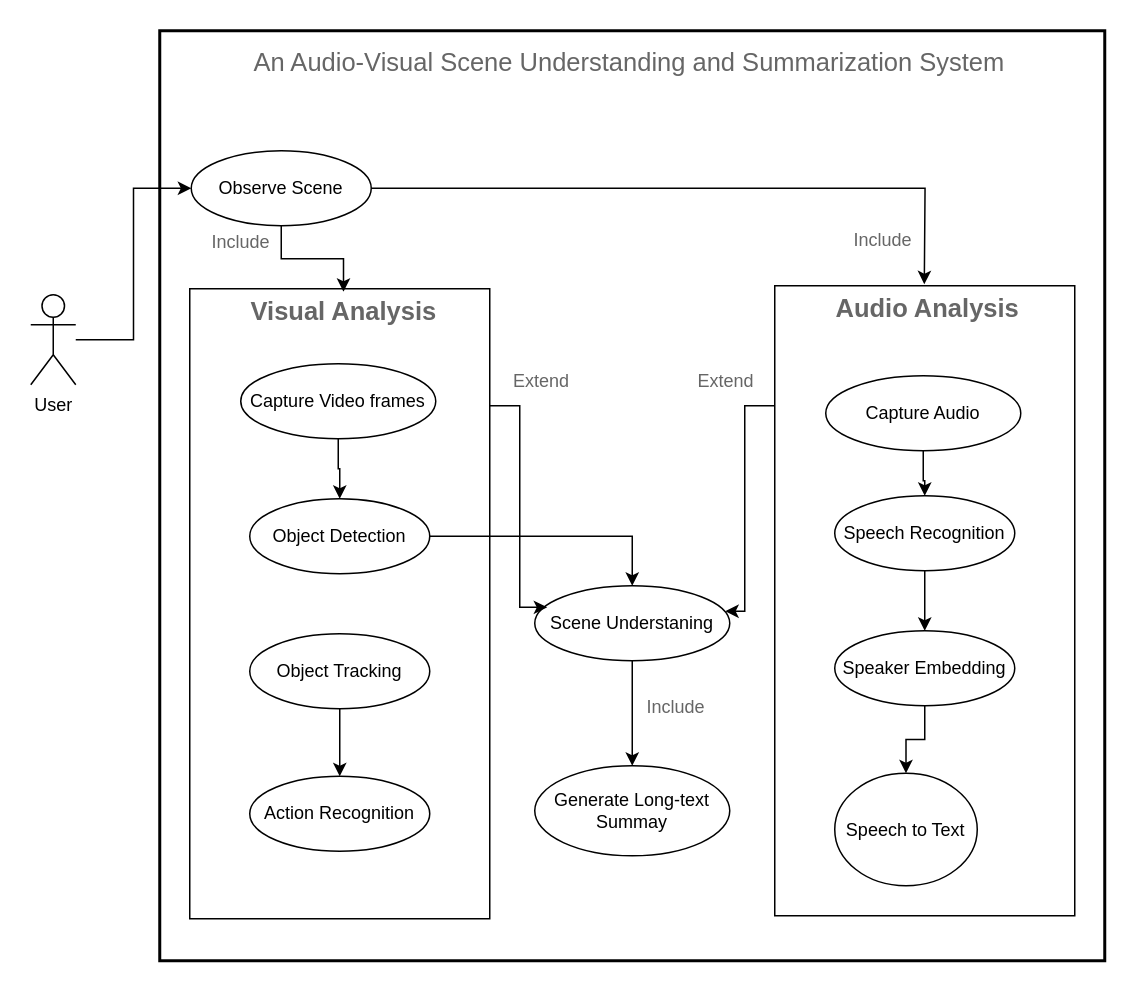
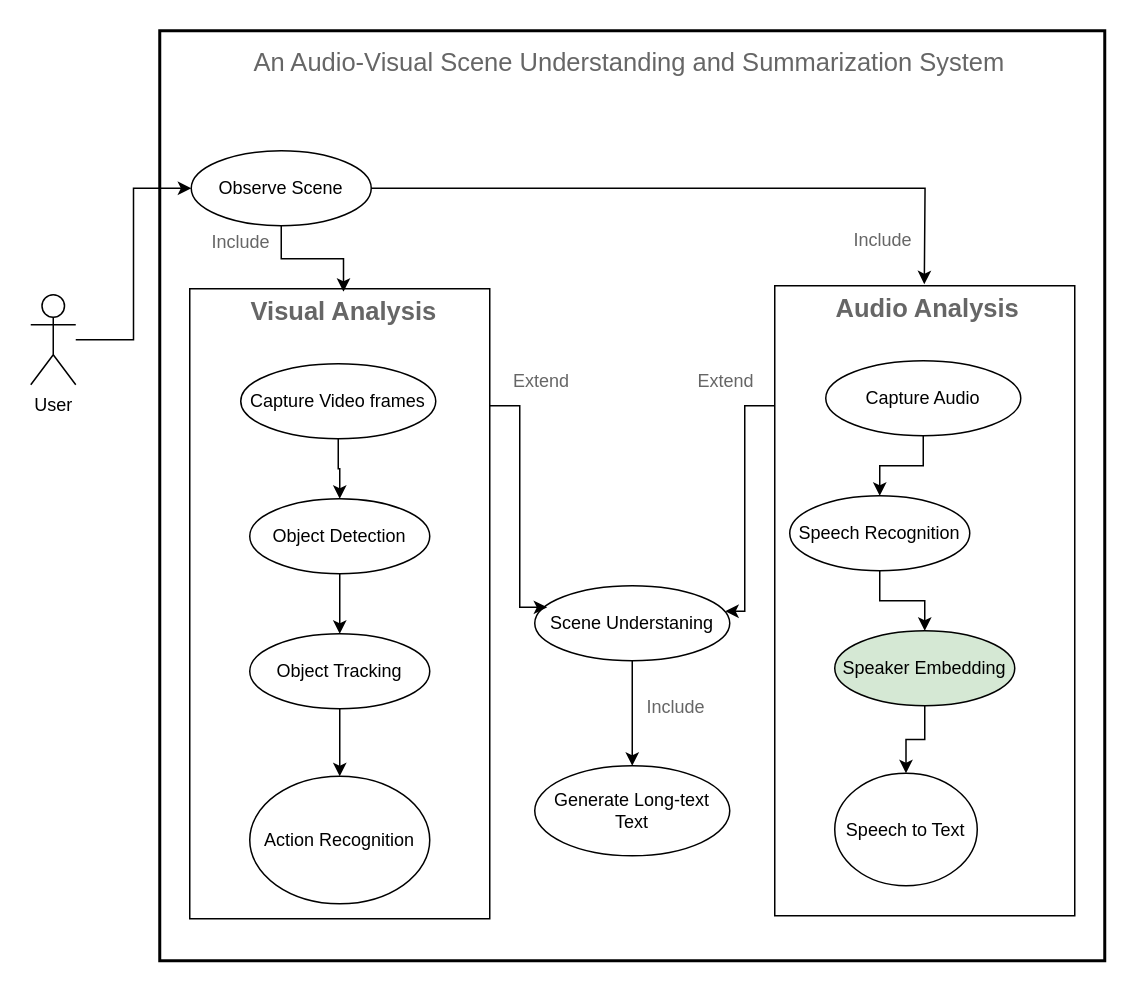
node "Capture Audio": moved (923, 413) -> (923, 398)
node "Speech Recognition": moved (925, 533) -> (880, 533)
edge "Object Detection" -> "Scene Understaning": now "Object Detection" -> "Object Tracking"
node "Speaker Embedding": fillcolor #ffffff -> #d5e8d4
node "Generate Long-text Summay": label "Generate Long-text Summay" -> "Generate Long-text Text"
node "Action Recognition": size 180x75 -> 180x128
